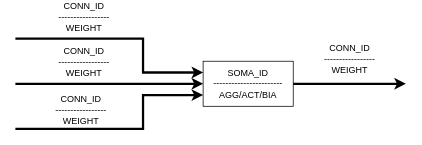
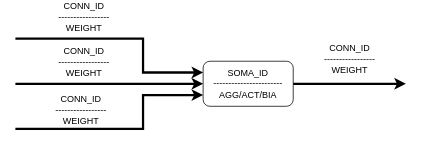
node "SOMA_ID ----------------------- AGG/ACT/BIA": shape rectangle -> rounded rectangle
